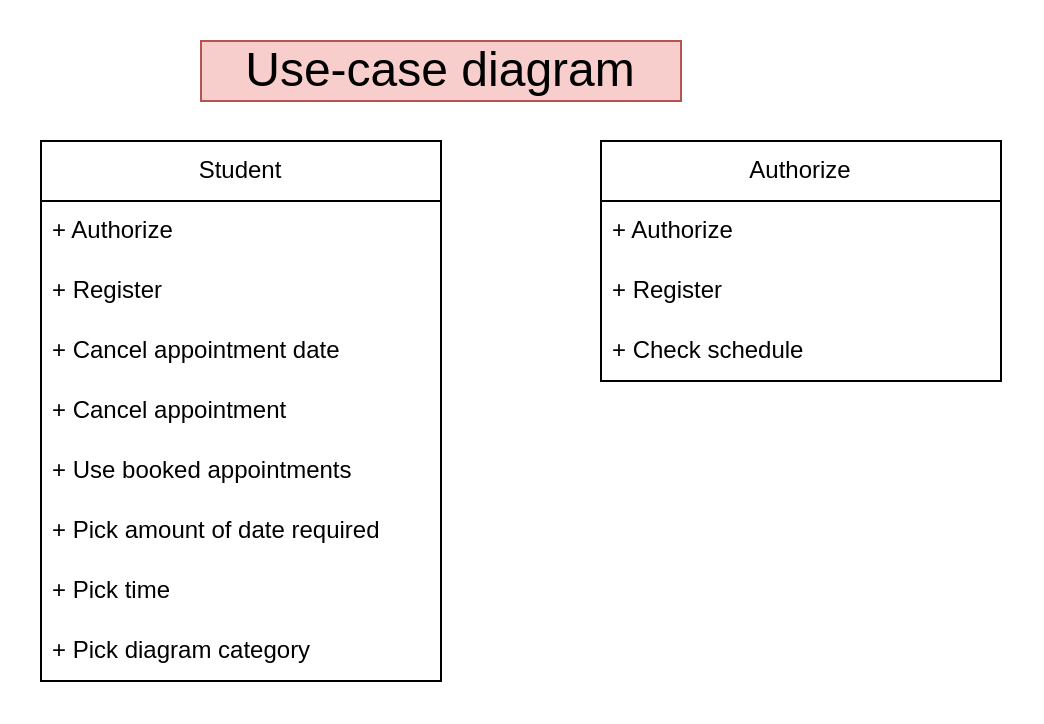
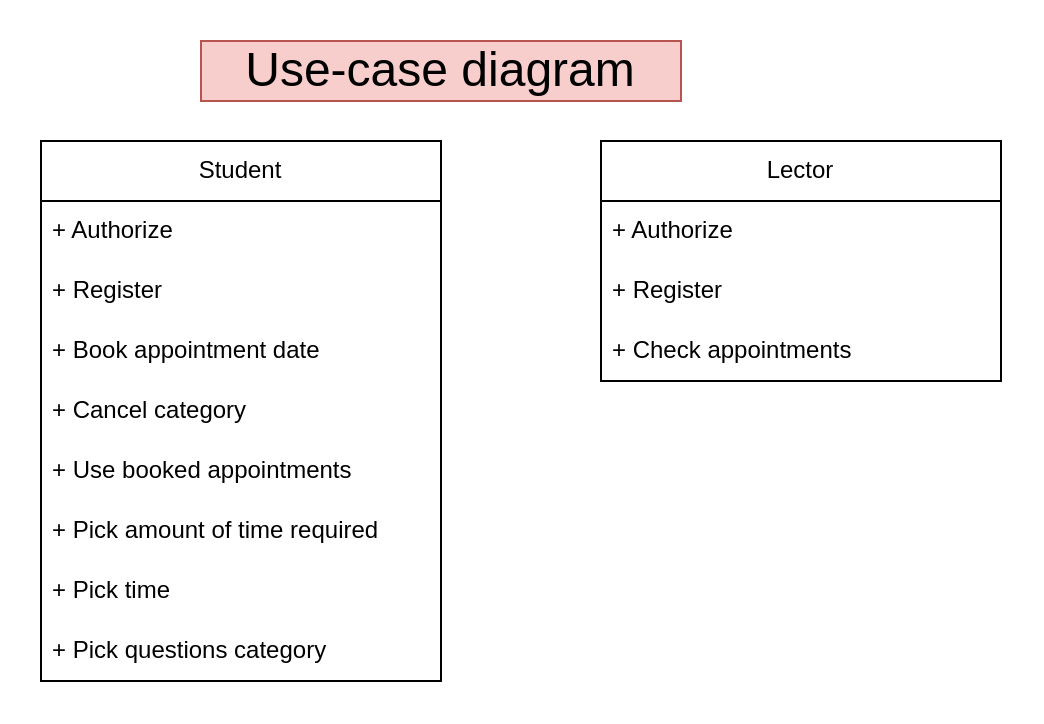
node "Authorize": label "Authorize" -> "Lector"
node "+ Cancel appointment date": label "+ Cancel appointment date" -> "+ Book appointment date"
node "+ Check schedule": label "+ Check schedule" -> "+ Check appointments"
node "+ Cancel appointment": label "+ Cancel appointment" -> "+ Cancel category"
node "+ Pick amount of date required": label "+ Pick amount of date required" -> "+ Pick amount of time required"
node "+ Pick diagram category": label "+ Pick diagram category" -> "+ Pick questions category"
